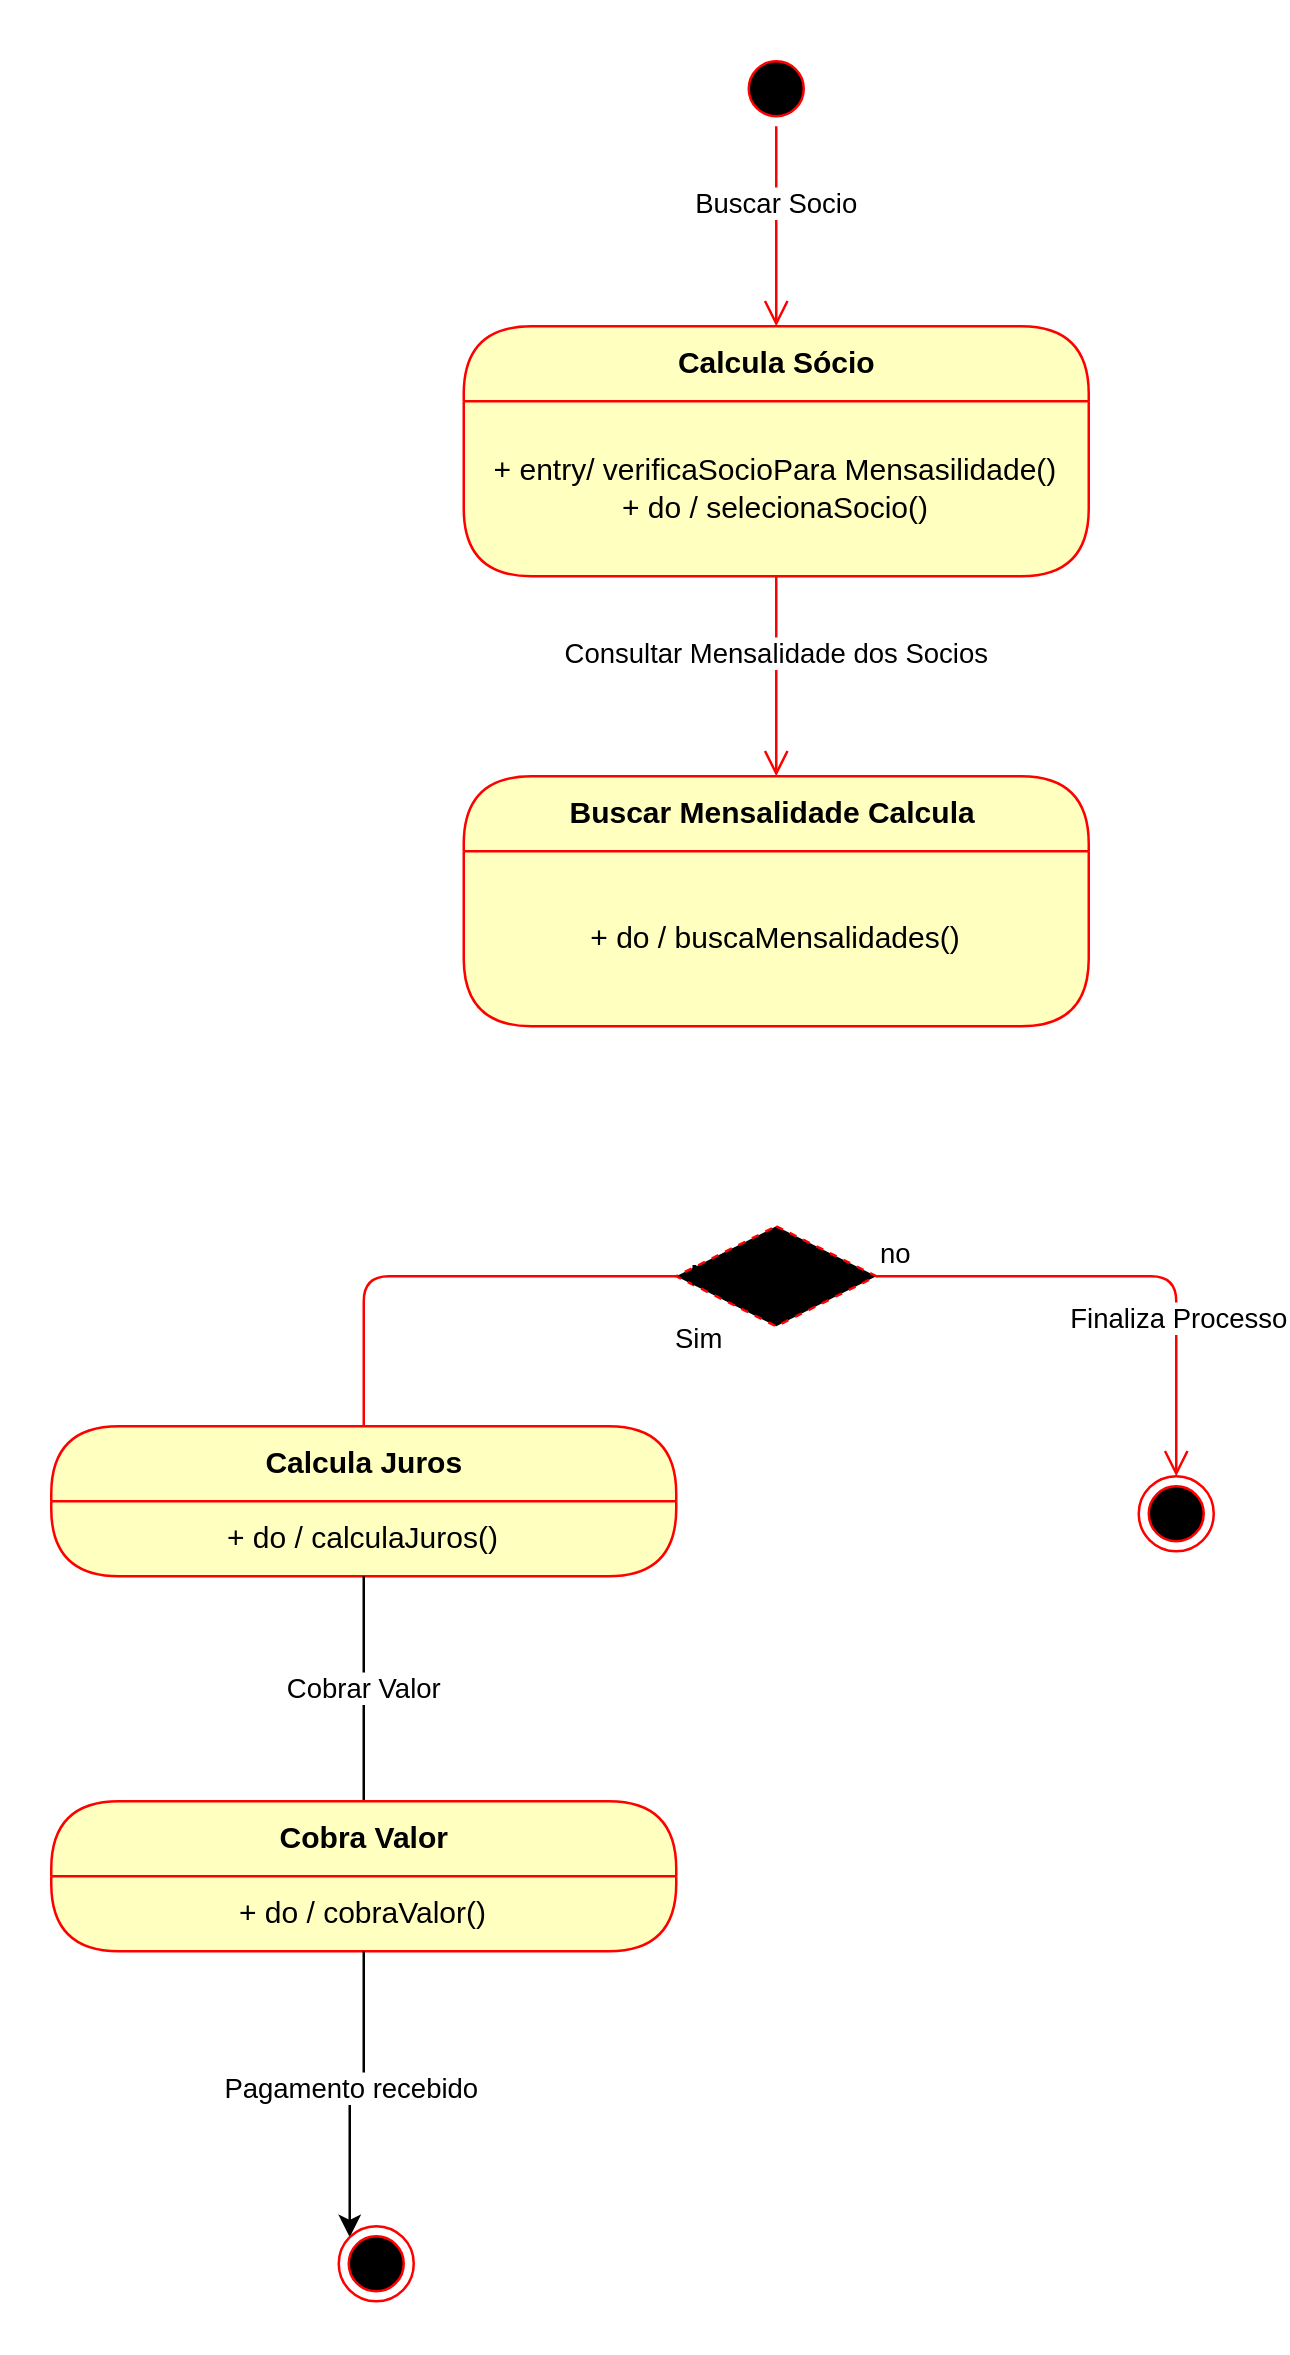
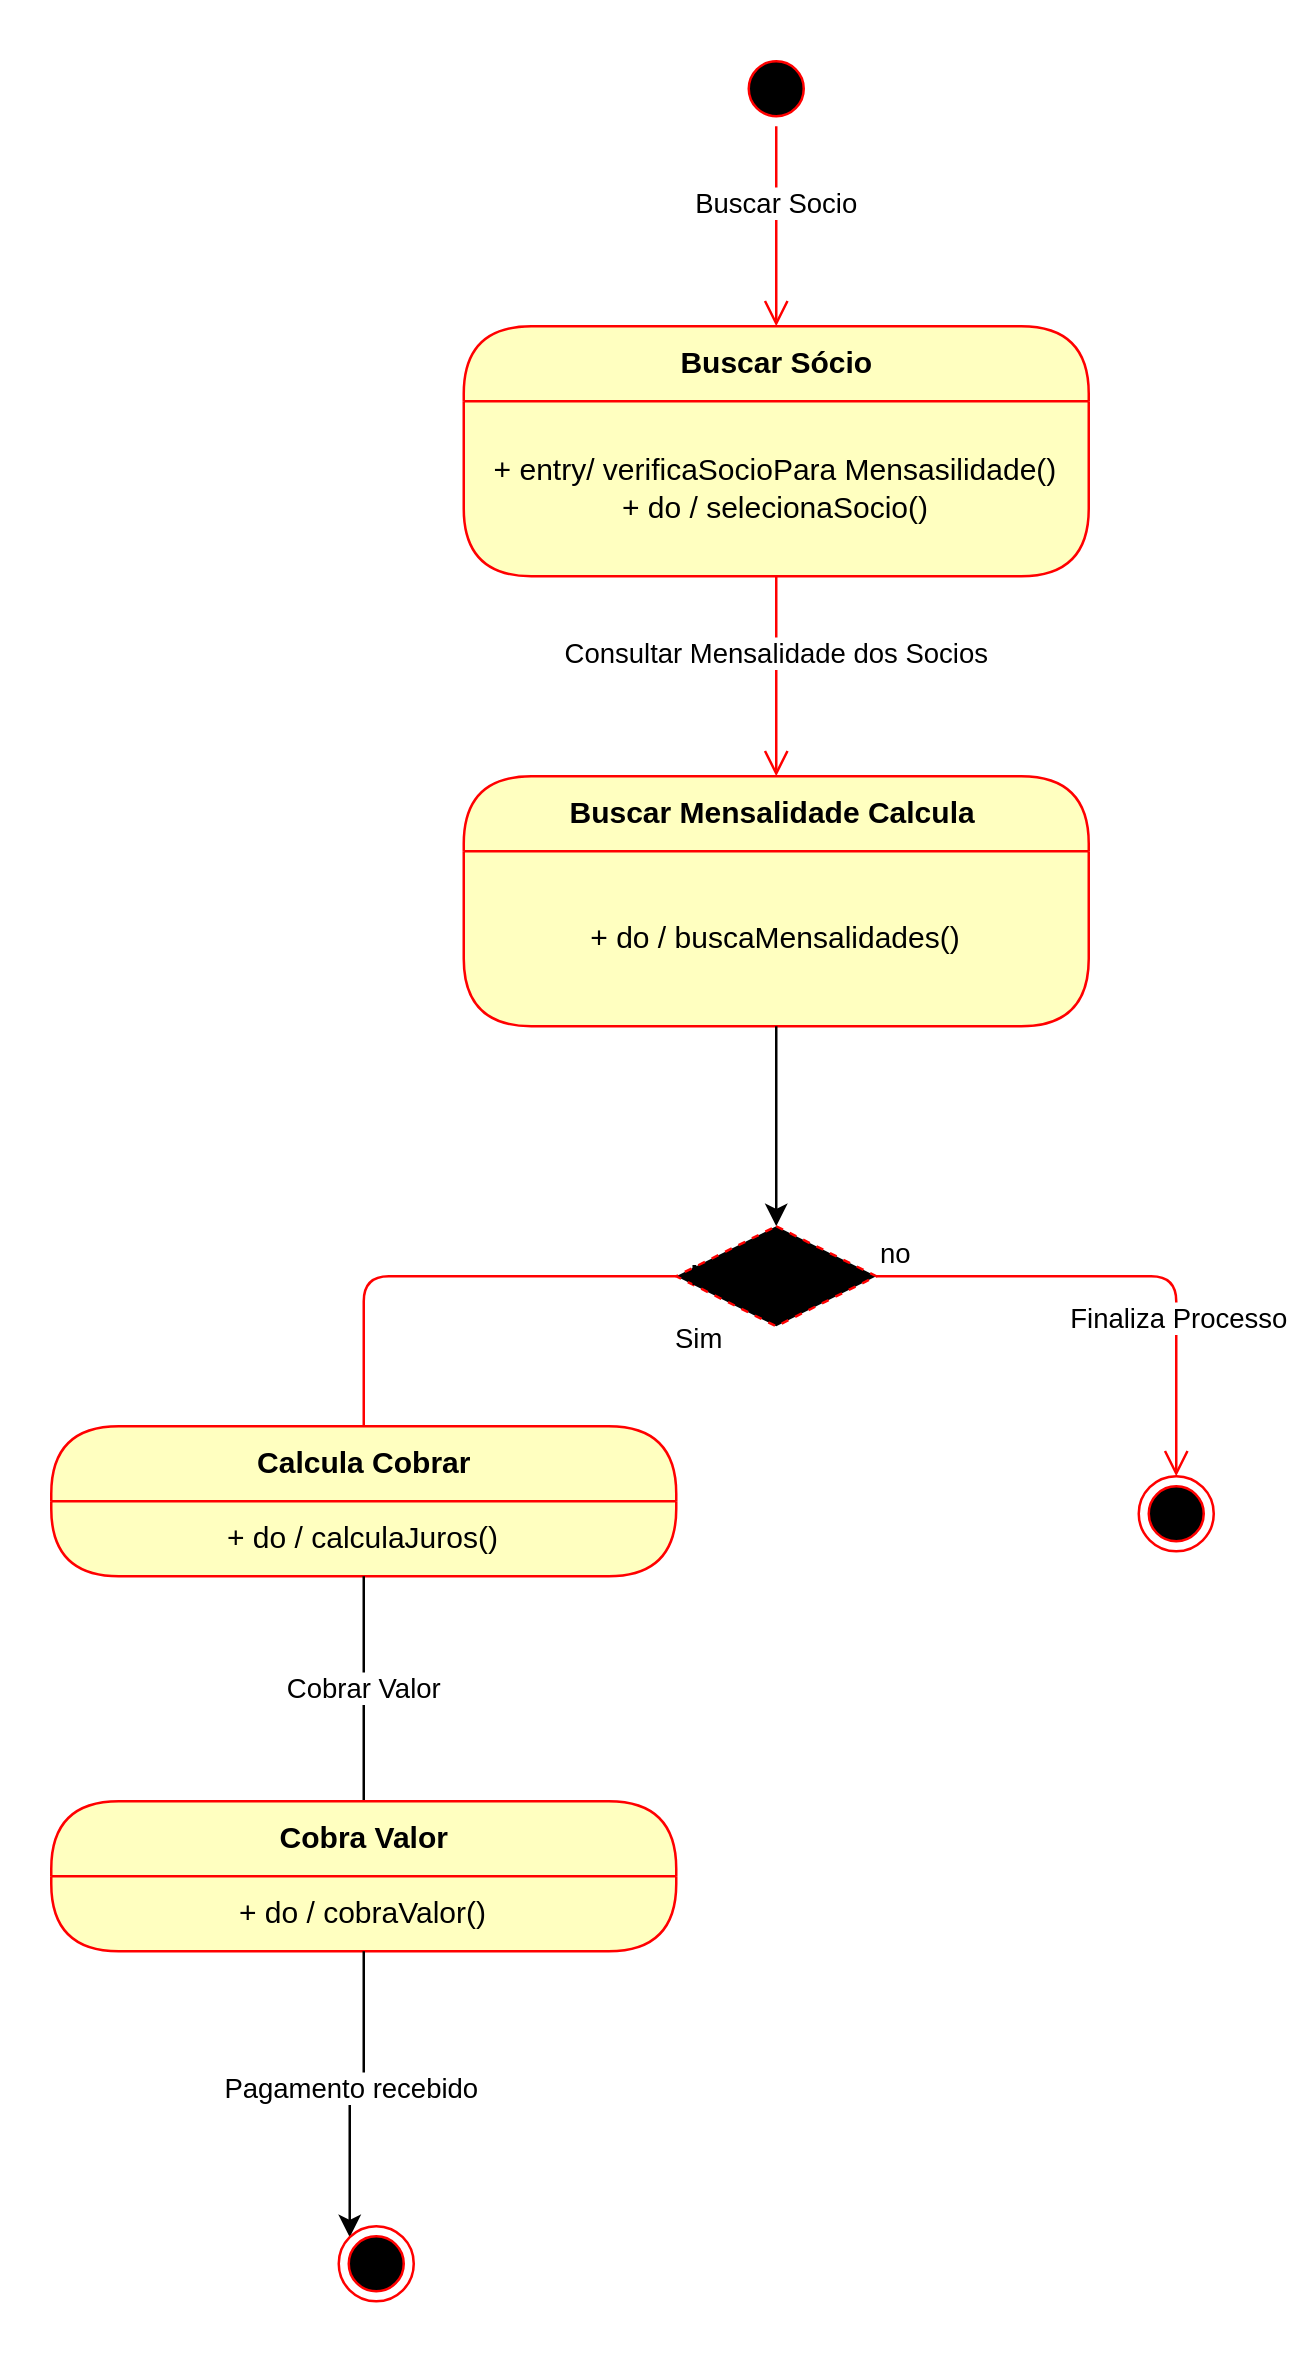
node "Calcula Sócio": label "Calcula Sócio" -> "Buscar Sócio"
edge "+ do / buscaMensalidades()" -> "Mensalidade": added
node "Calcula Juros": label "Calcula Juros" -> "Calcula Cobrar"
